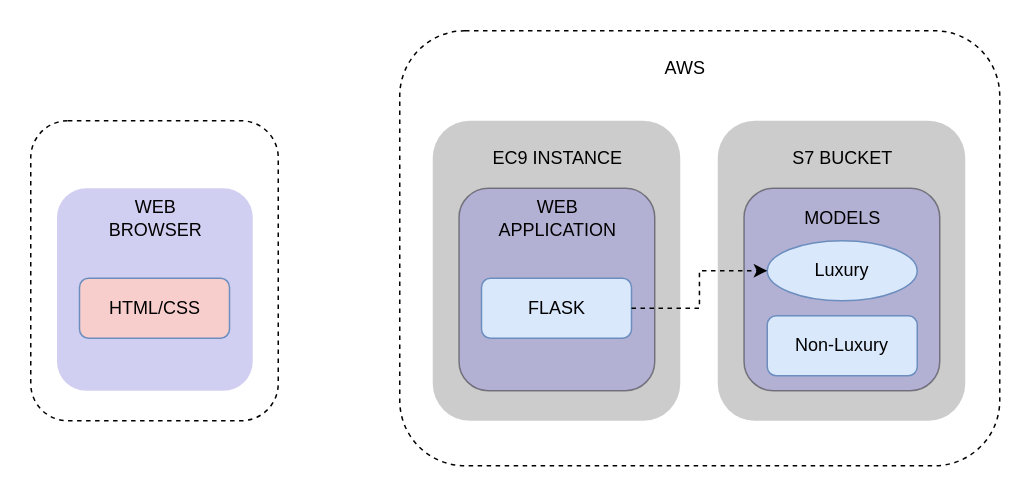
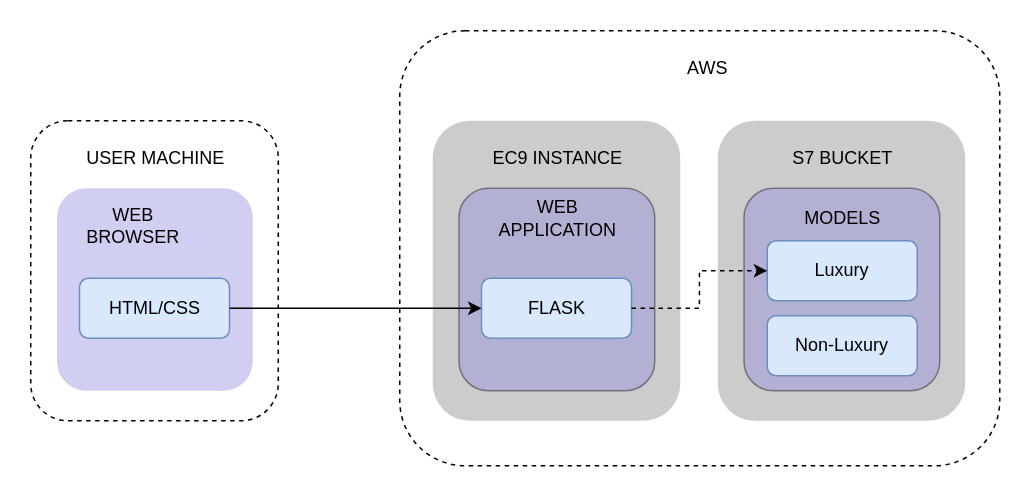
node "AWS": moved (685, 68) -> (707, 68)
node "USER MACHINE": added
node "WEB BROWSER": moved (155, 218) -> (132, 226)
node "Luxury": shape ellipse -> rounded rectangle
node "HTML/CSS": fillcolor #f8cecc -> #dae8fc
edge "HTML/CSS" -> "FLASK": added
